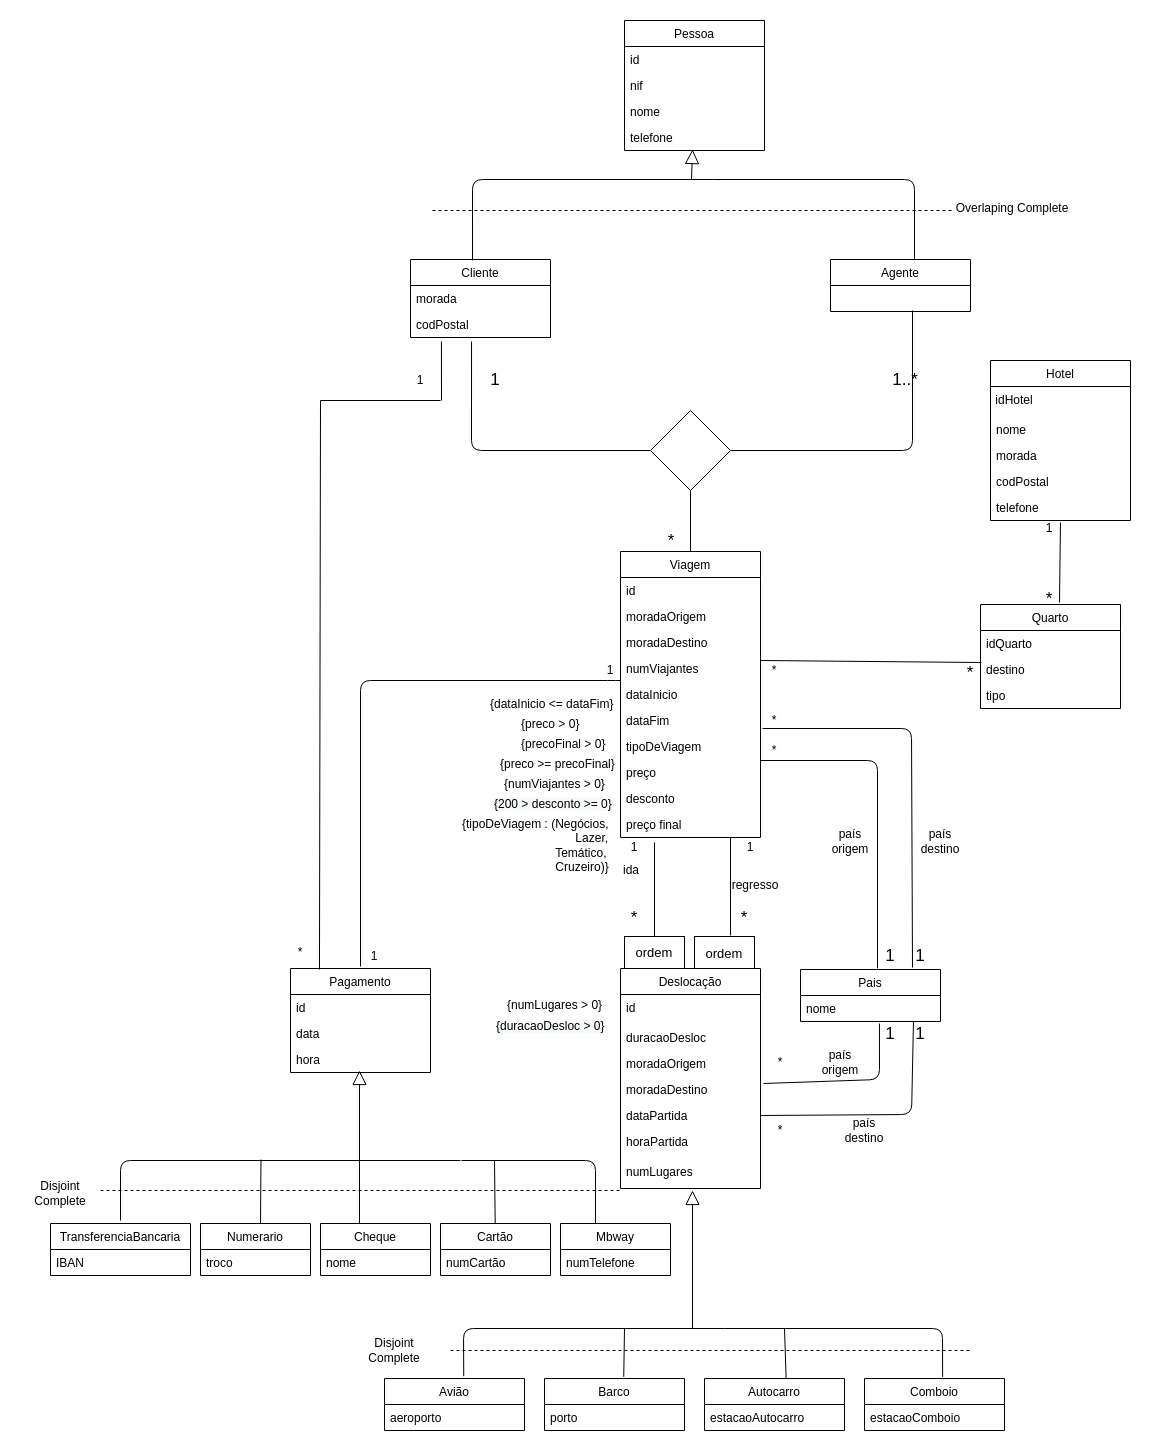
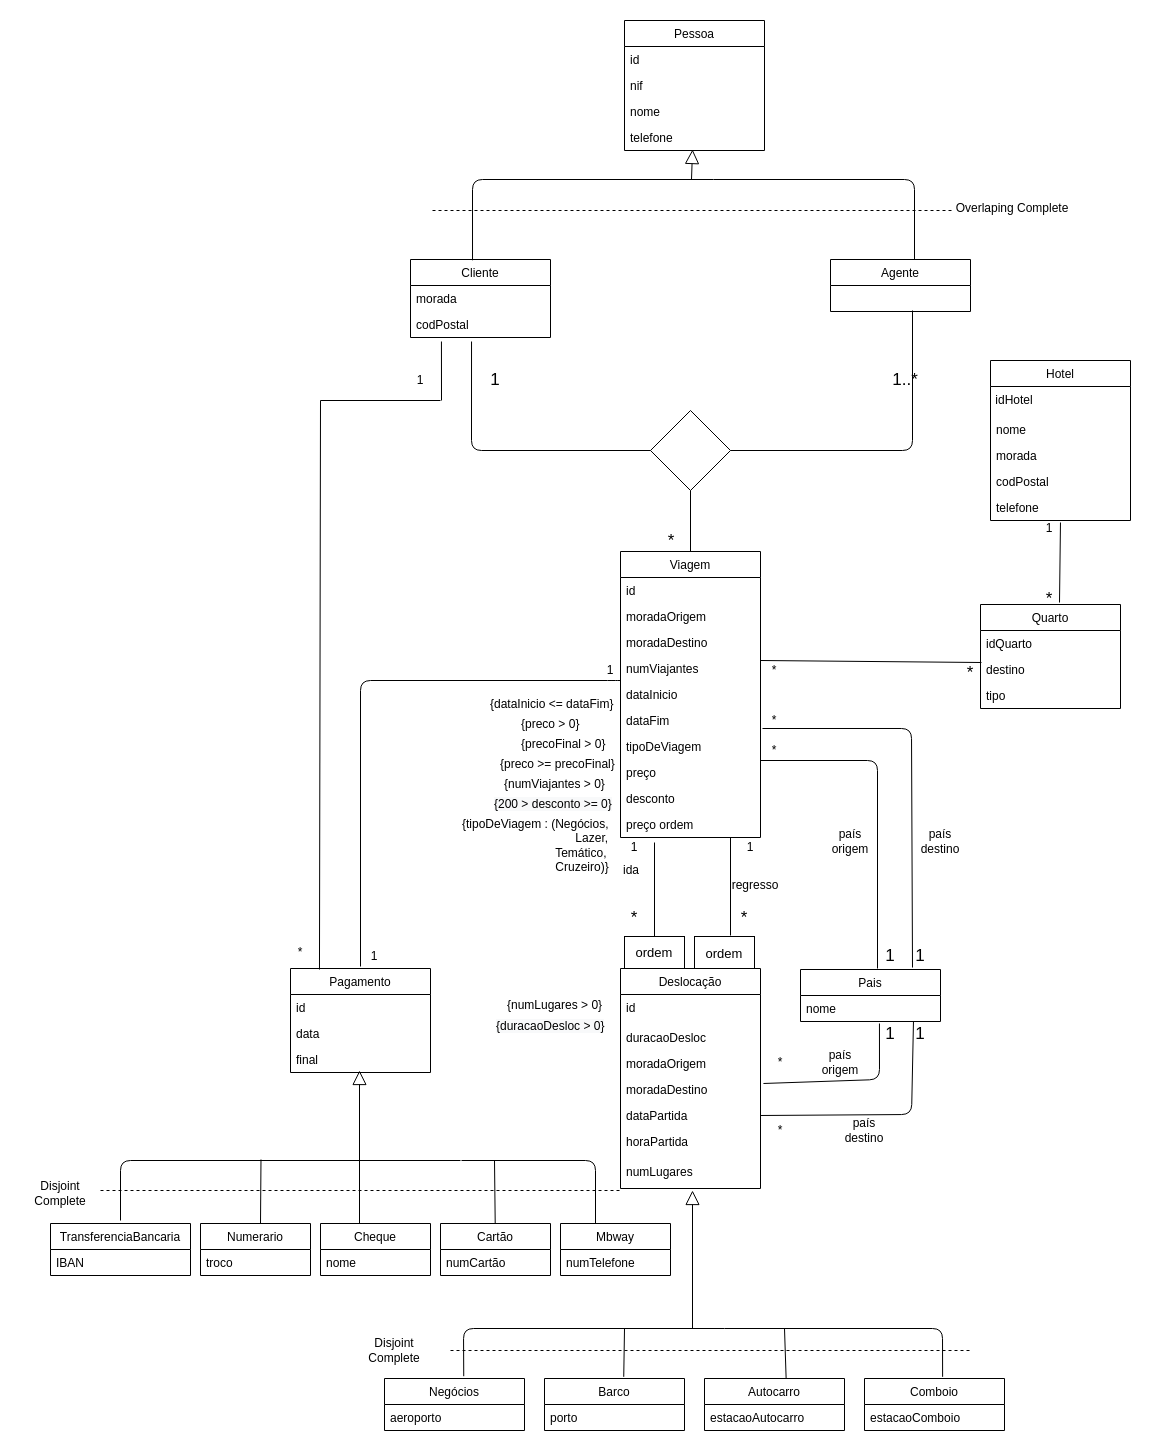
node "preço final": label "preço final" -> "preço ordem"
node "hora": label "hora" -> "final"
node "Avião": label "Avião" -> "Negócios"
